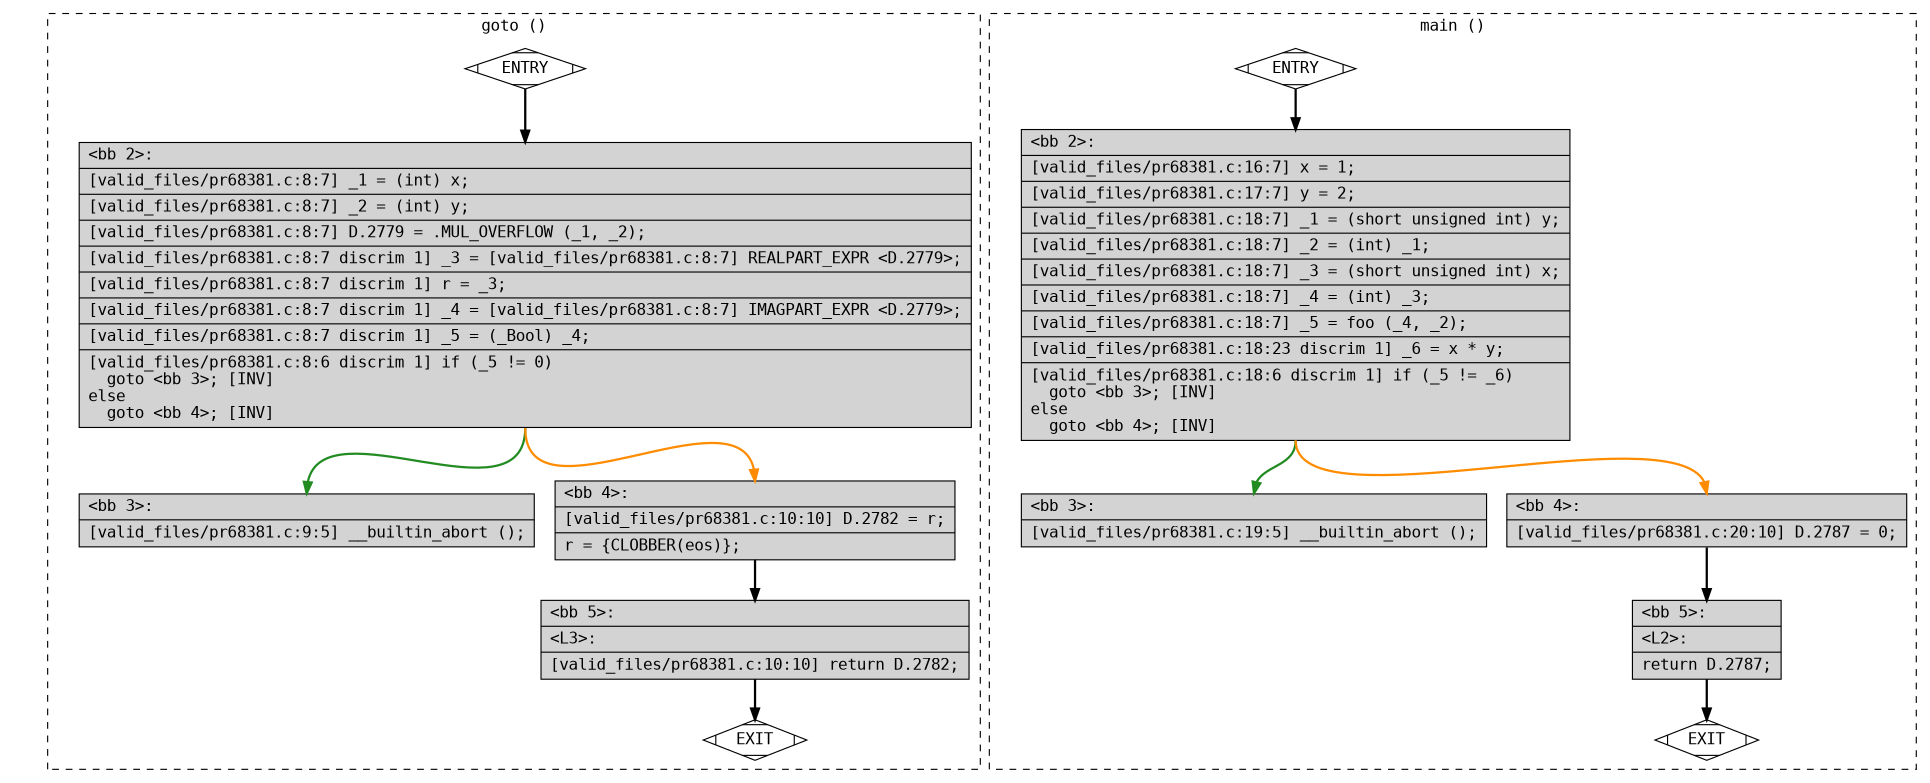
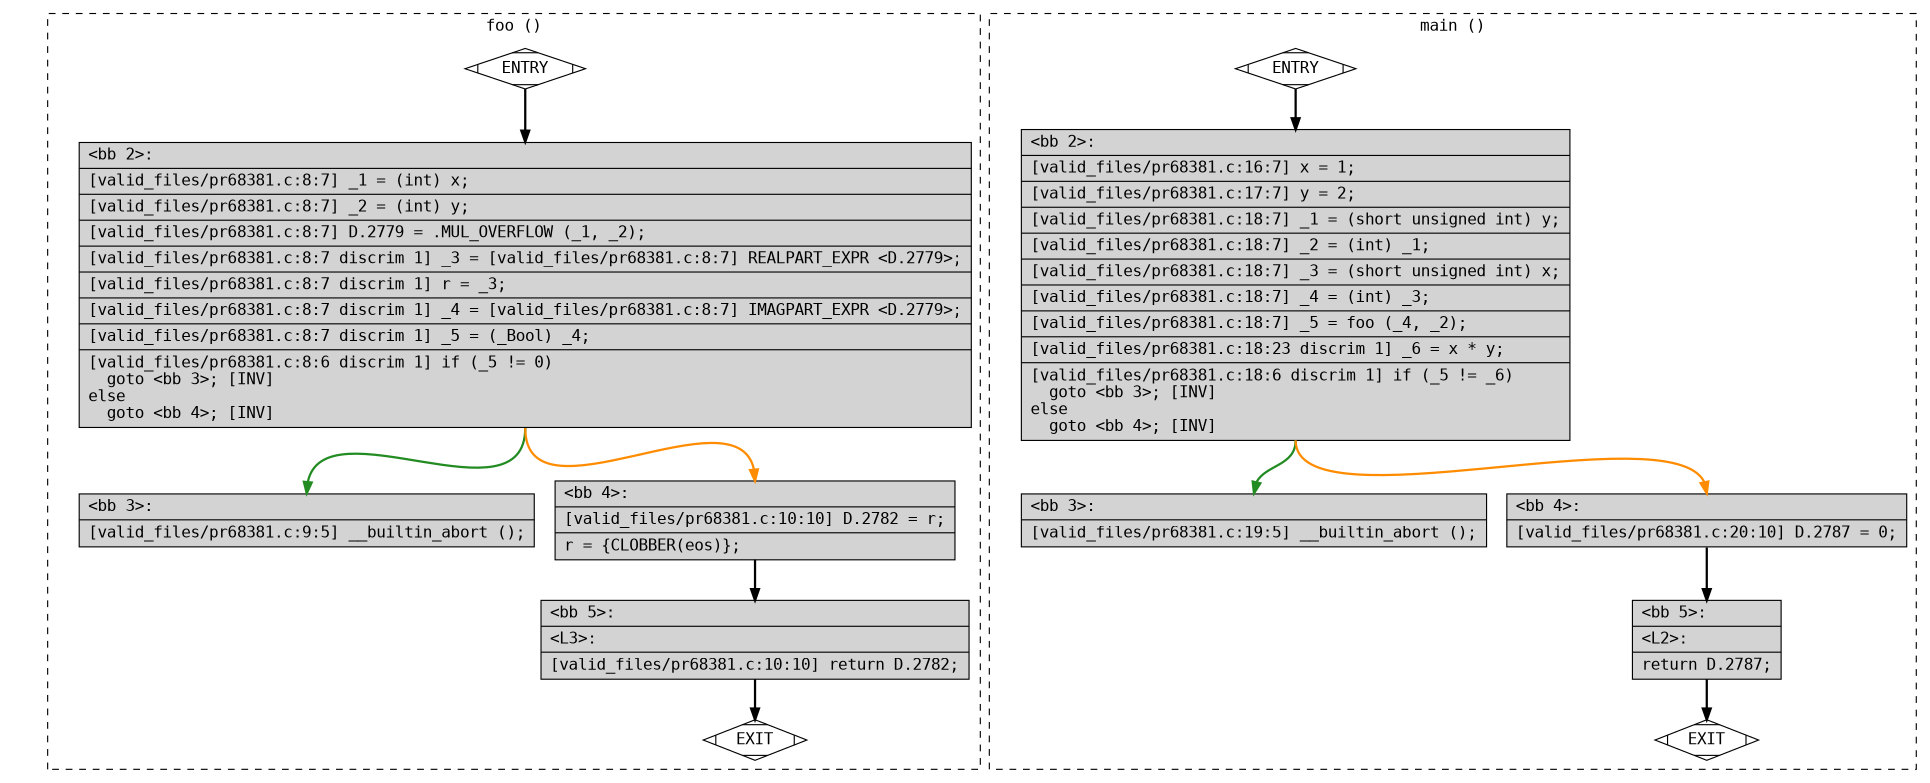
cluster "goto ()": label "goto ()" -> "foo ()"
